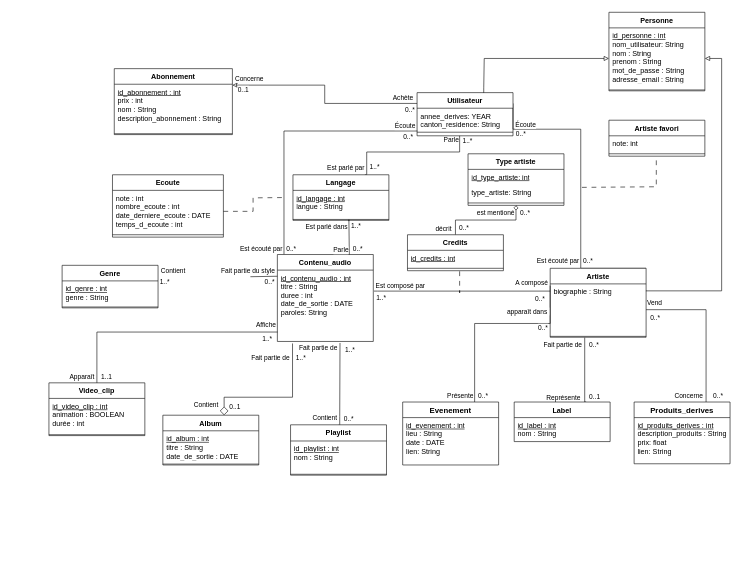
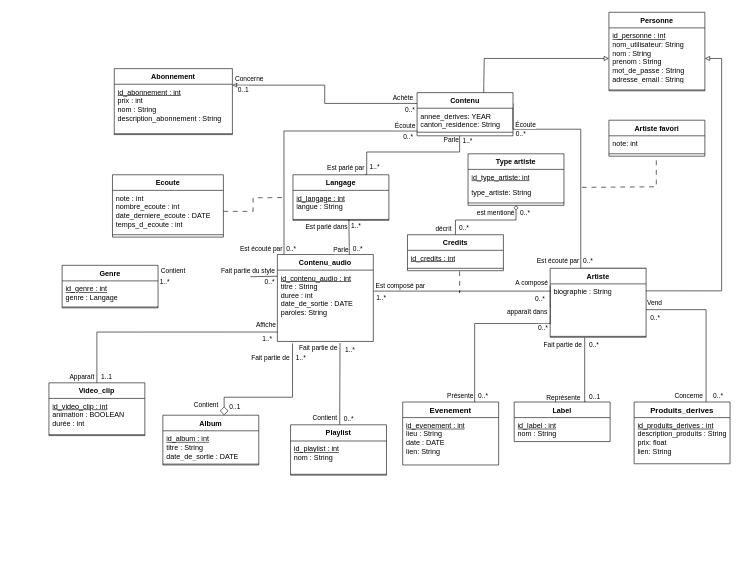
node "Utilisateur": label "Utilisateur" -> "Contenu"
node "id_genre : int genre : String": label "id_genre : int genre : String" -> "id_genre : int genre : Langage"
